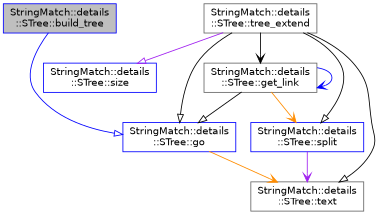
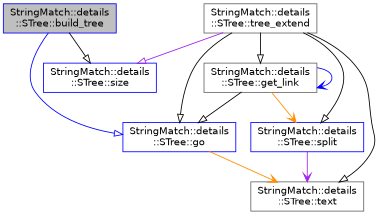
edge "StringMatch::details ::STree::build_tree" -> "StringMatch::details ::STree::size": added
edge "StringMatch::details ::STree::tree_extend" -> "StringMatch::details ::STree::get_link": arrowhead vee -> onormal
